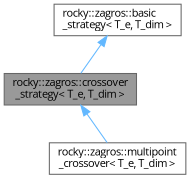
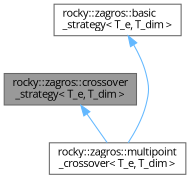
edge "rocky::zagros::crossover _strategy< T_e, T_dim >" -> "rocky::zagros::basic _strategy< T_e, T_dim >": now "rocky::zagros::multipoint _crossover< T_e, T_dim >" -> "rocky::zagros::basic _strategy< T_e, T_dim >"
